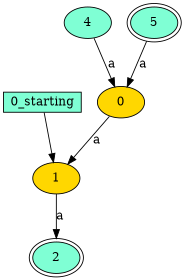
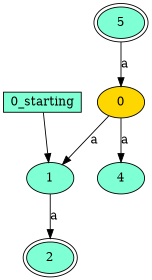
edge "4" -> "0": reversed
node "1": fillcolor gold -> aquamarine
